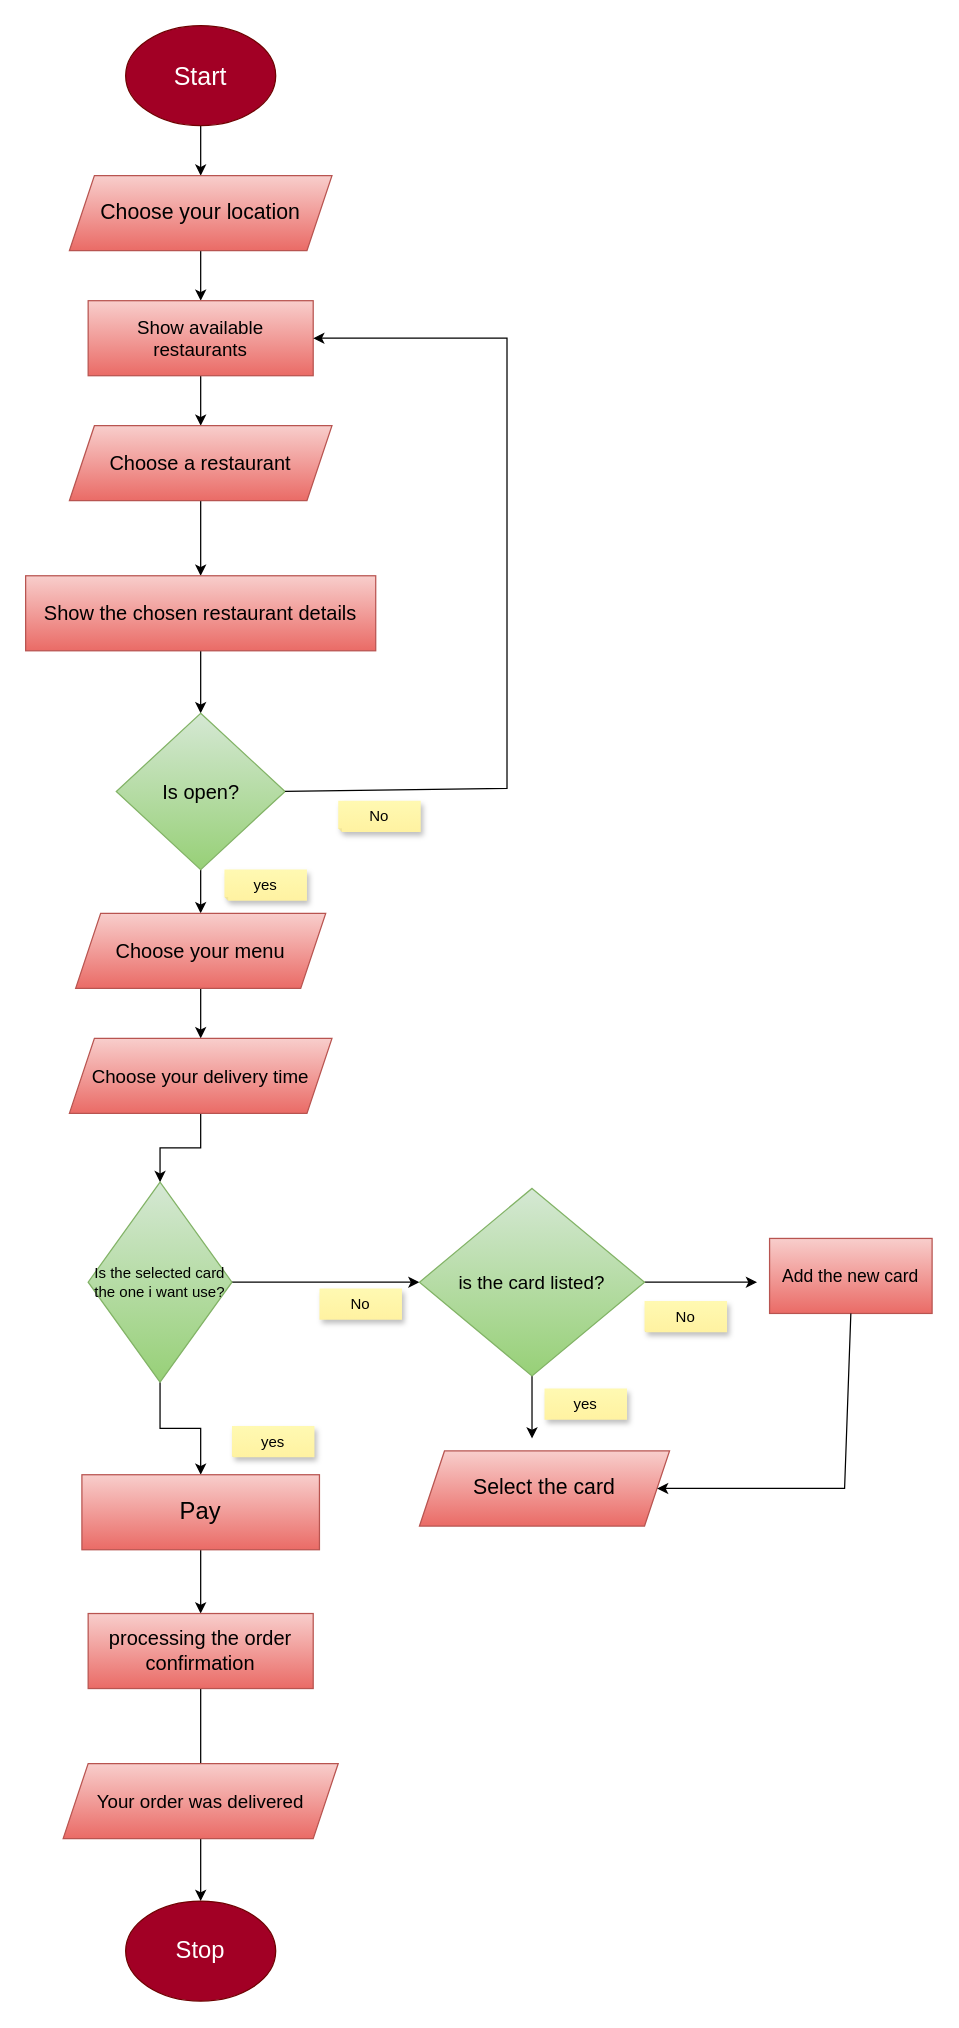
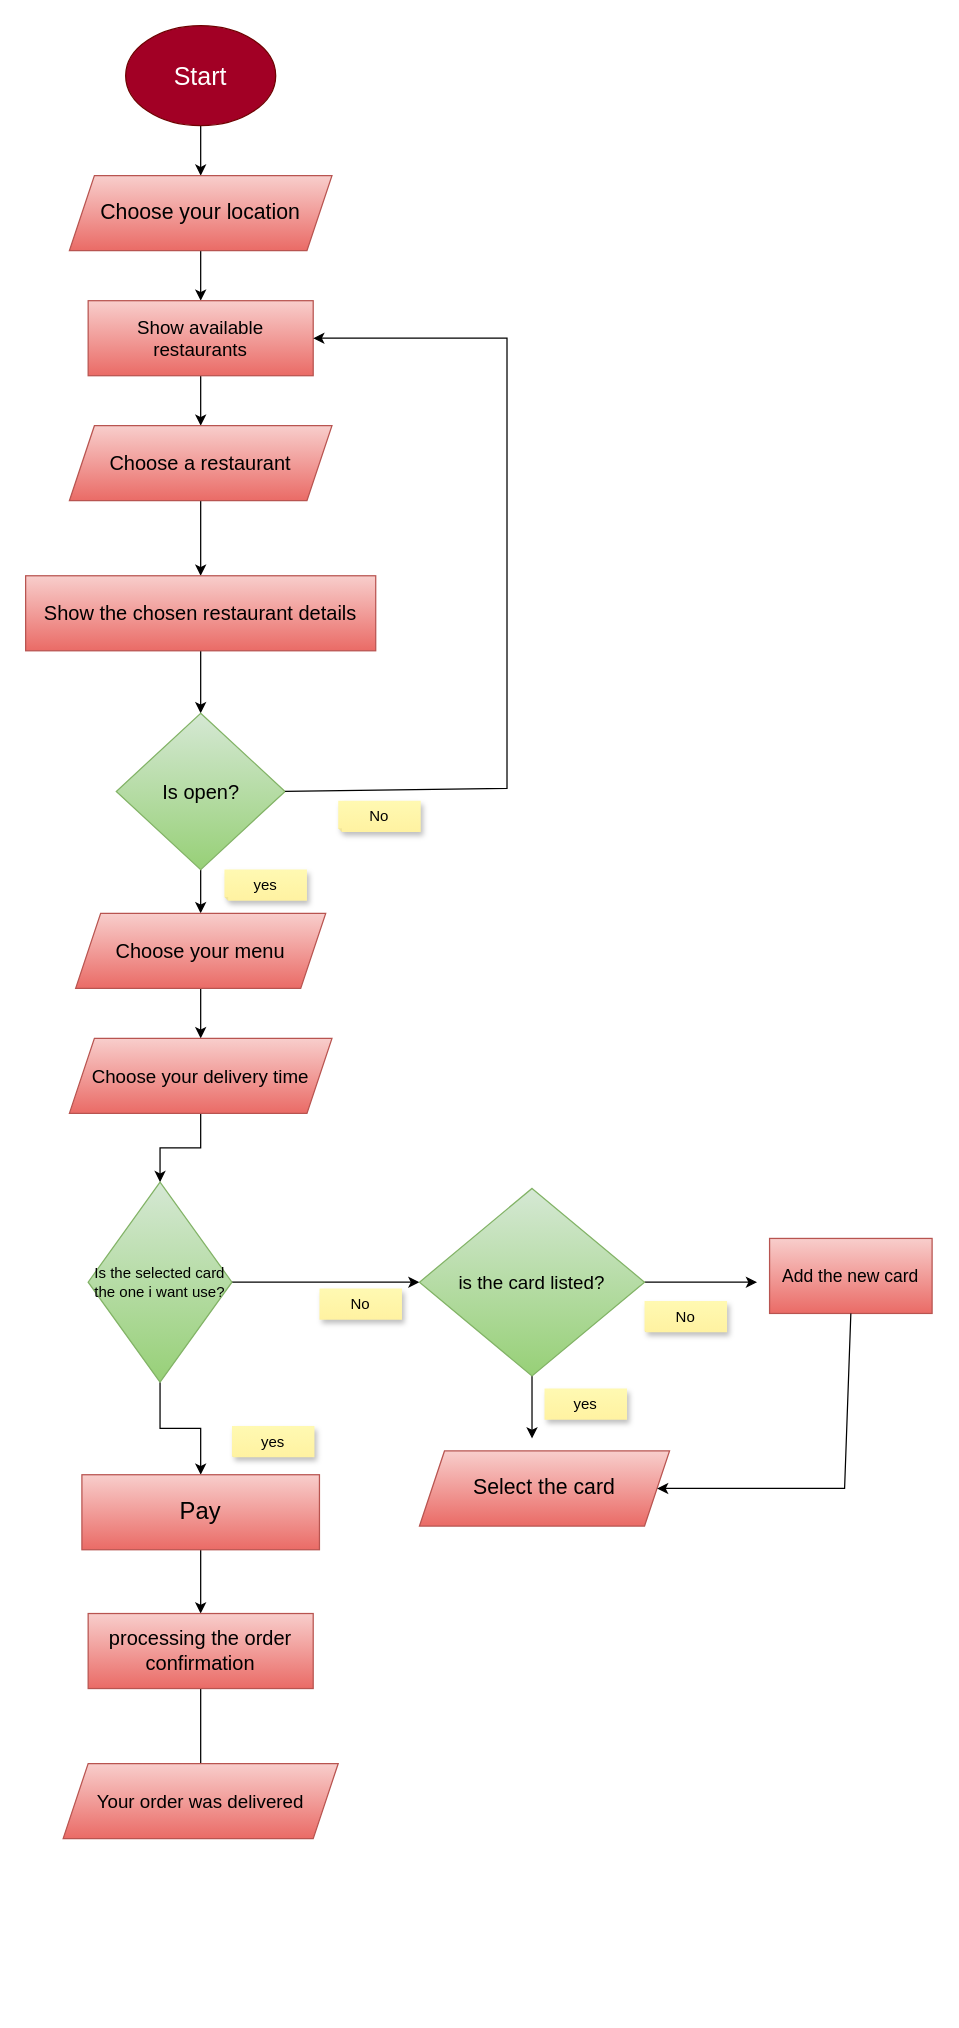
edge "Your order was delivered" -> "Stop": removed
node "Stop": removed
